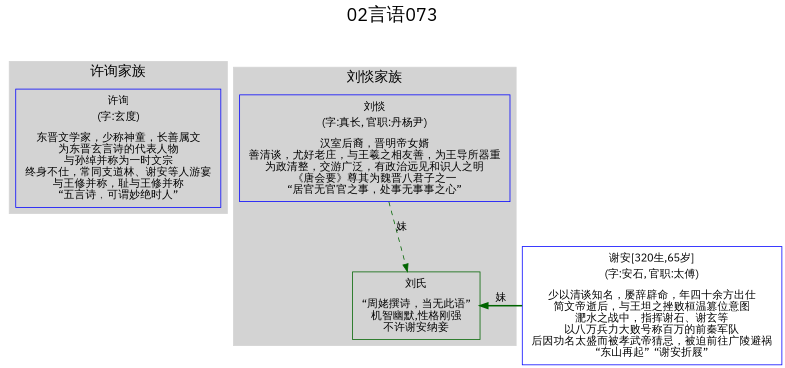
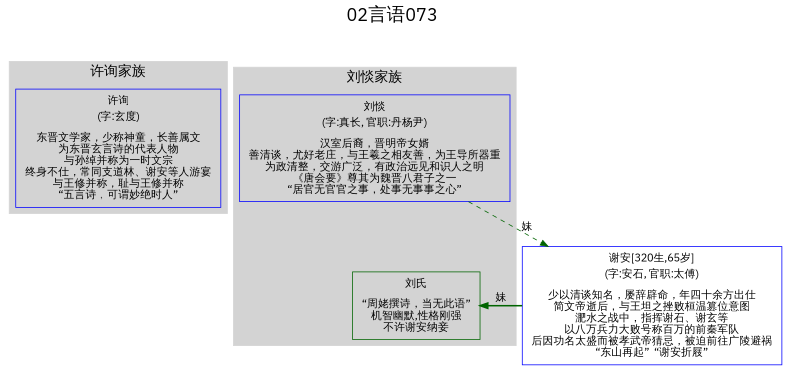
edge "刘惔" -> "刘氏": now "刘惔" -> "谢安[320生,65岁]"
